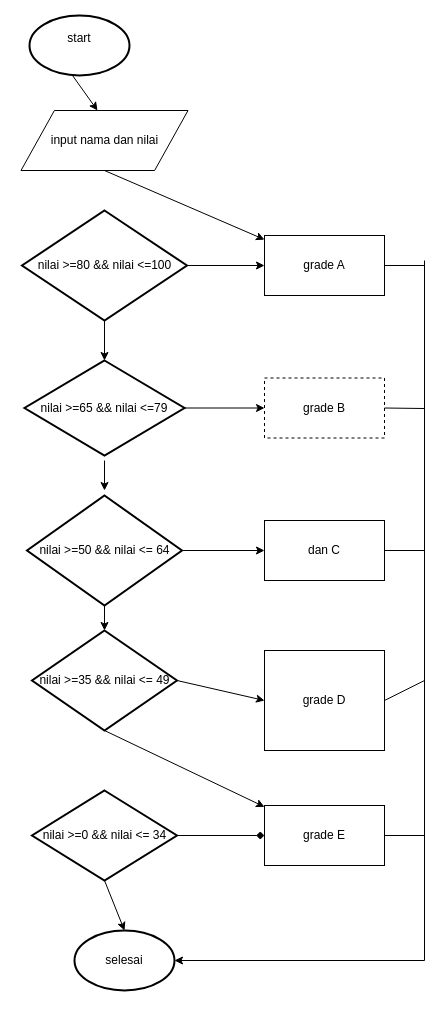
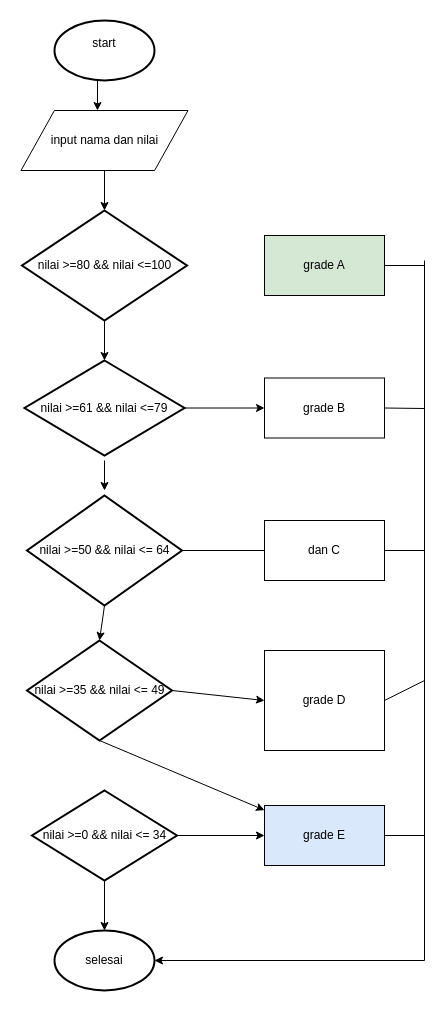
node "start": moved (80, 46) -> (105, 51)
edge "input nama dan nilai" -> "grade A": now "input nama dan nilai" -> "nilai >=80 && nilai <=100"
edge "nilai >=80 && nilai <=100" -> "grade A": removed
node "grade A": fillcolor #ffffff -> #d5e8d4
node "grade B": style dashed -> solid
node "nilai >=65 && nilai <=79": label "nilai >=65 && nilai <=79" -> "nilai >=61 && nilai <=79"
edge "nilai >=50 && nilai <= 64" -> "dan C": arrowhead classic -> none
node "nilai >=35 && nilai <= 49": moved (105, 681) -> (100, 691)
edge "nilai >=0 && nilai <= 34" -> "grade E": arrowhead diamond -> classic
node "grade E": fillcolor #ffffff -> #dae8fc
node "selesai": moved (125, 961) -> (105, 961)
